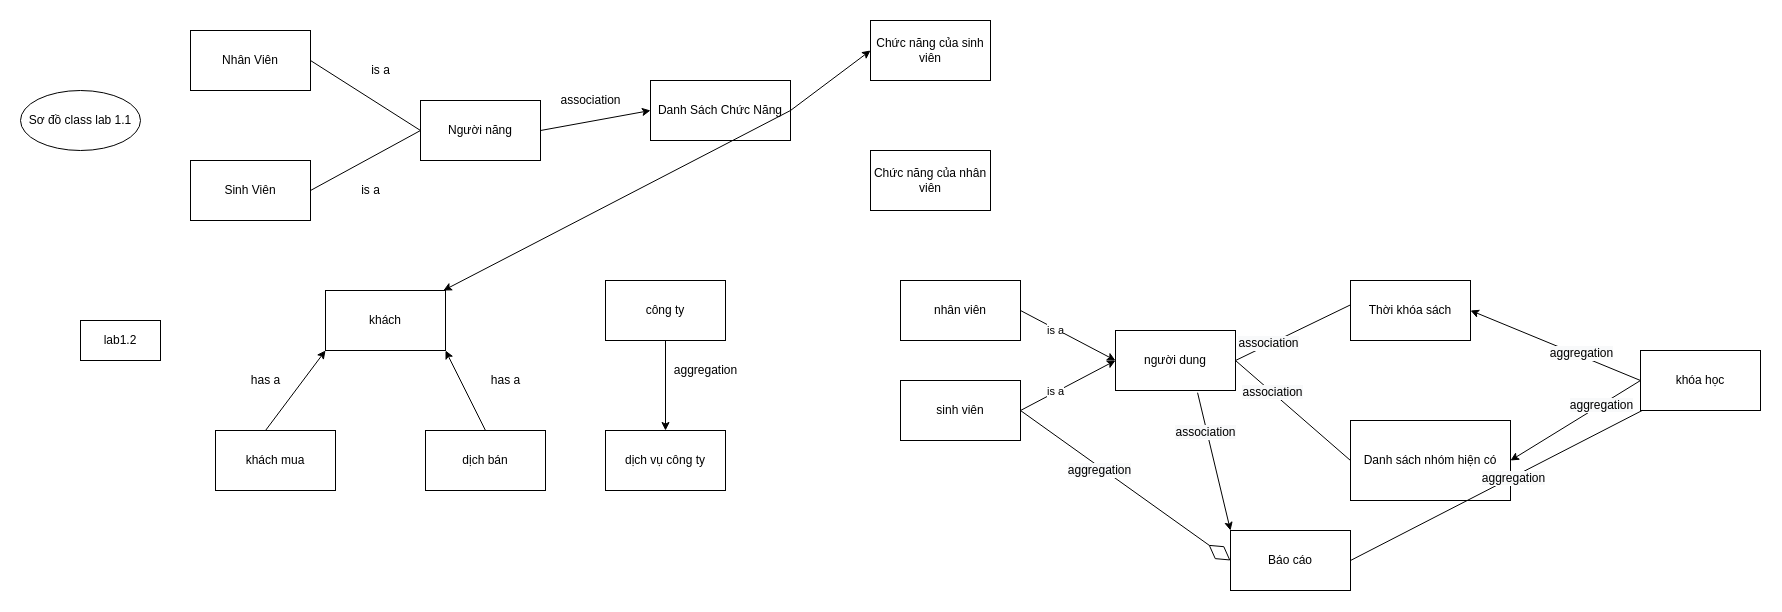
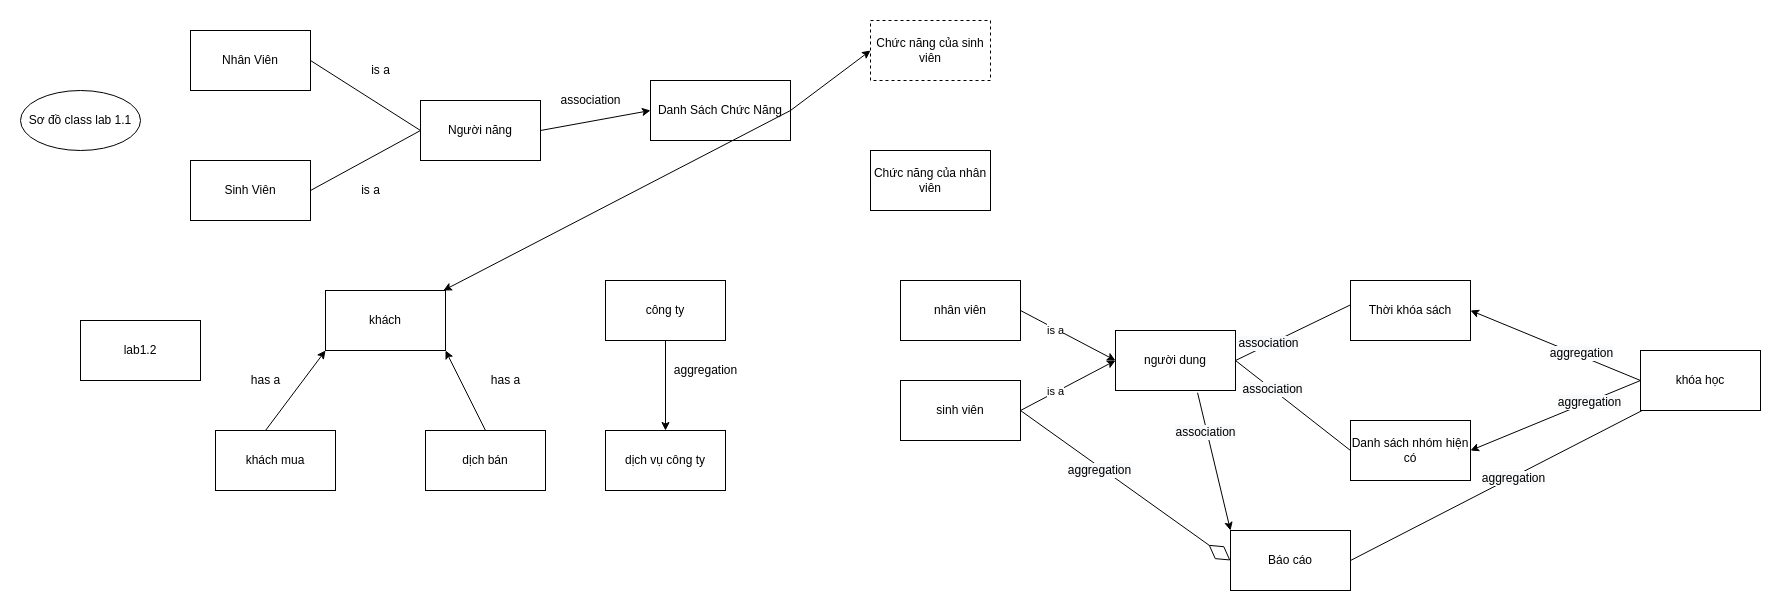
node "Chức năng của sinh viên": style solid -> dashed
node "lab1.2": size 80x40 -> 120x60
node "Danh sách nhóm hiện có": size 160x80 -> 120x60
